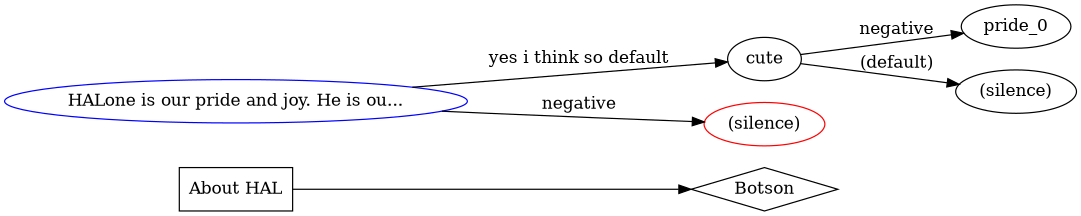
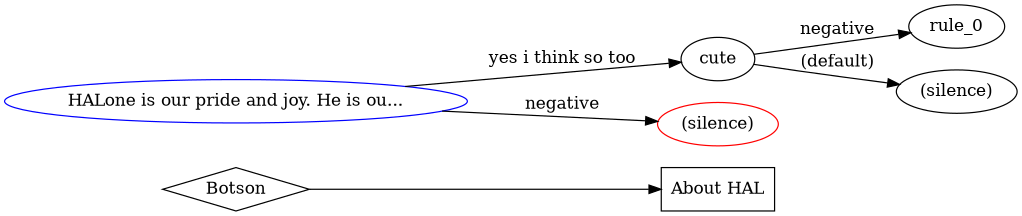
node "pride_0": label "pride_0" -> "rule_0"
edge "HALone is our pride and joy. He is ou..." -> "cute": label "yes i think so default" -> "yes i think so too"
edge "About HAL" -> "Botson": reversed
